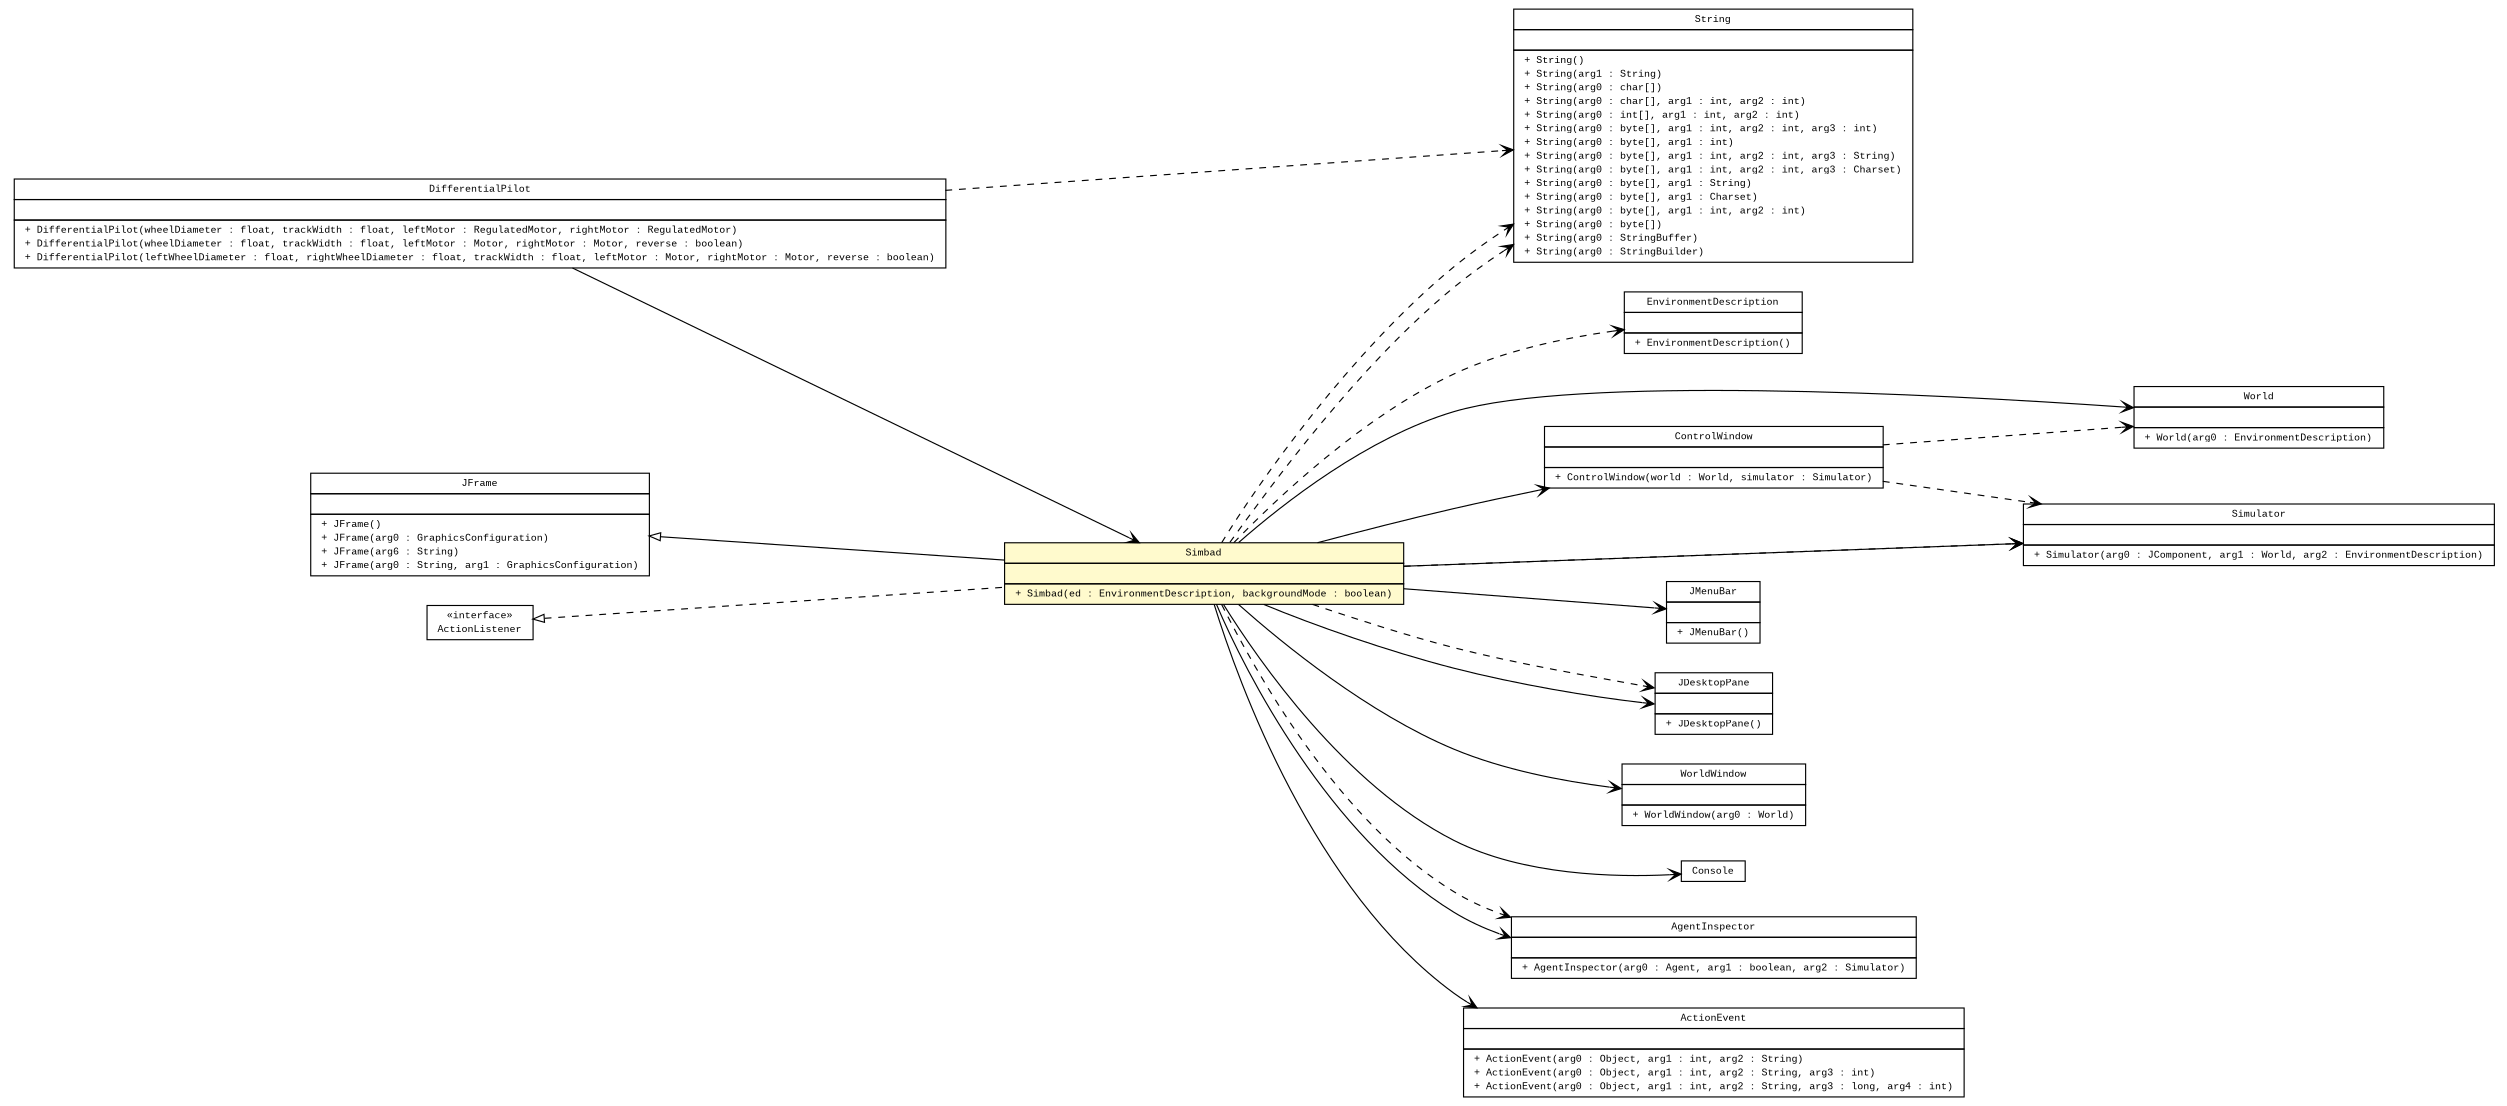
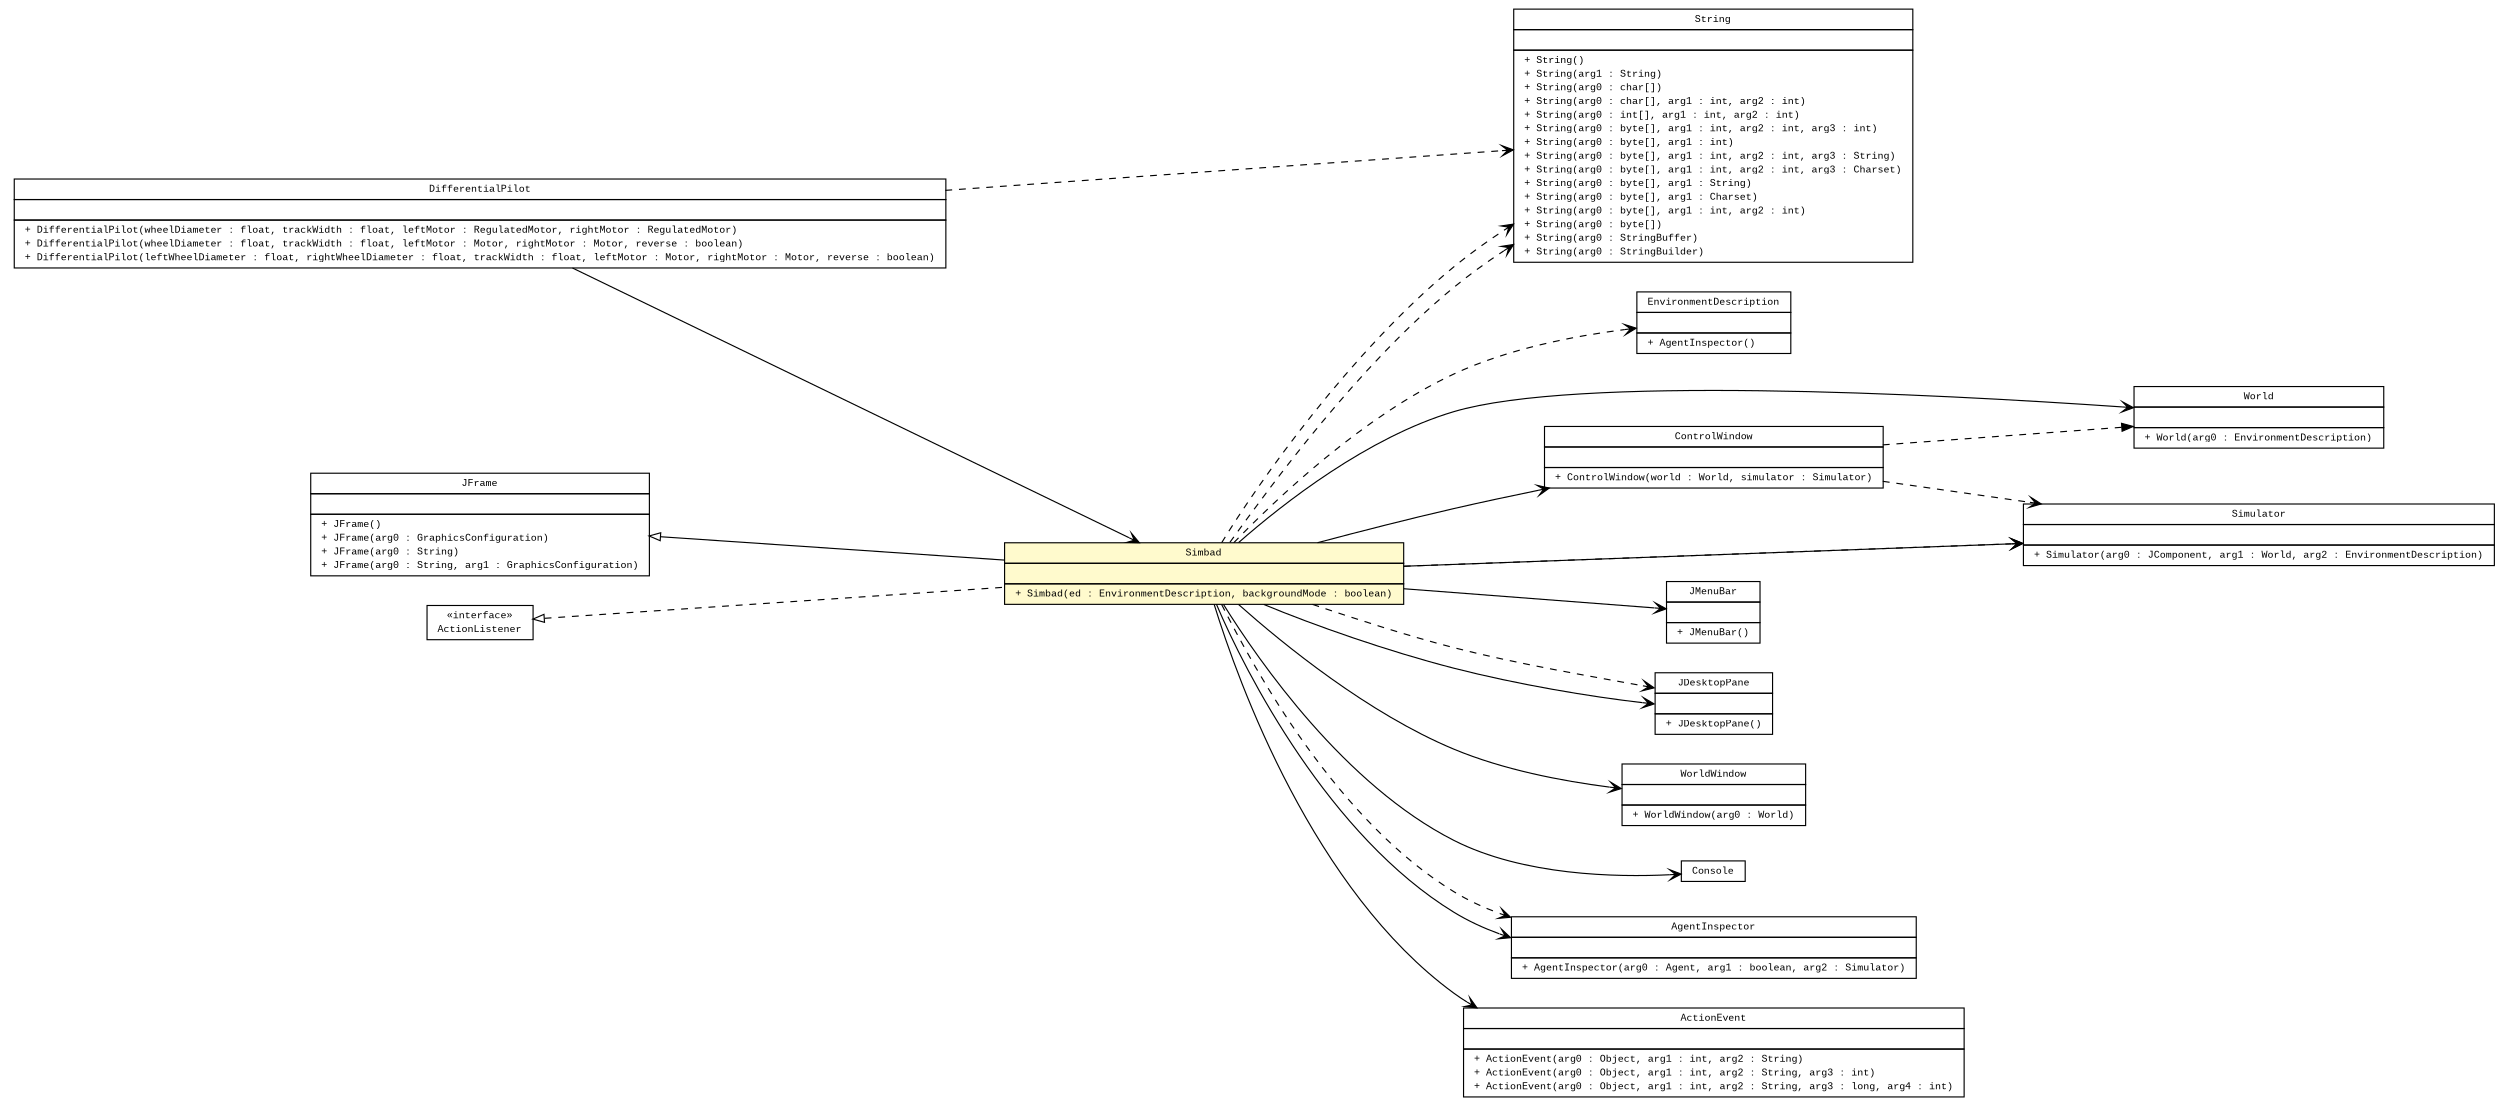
node "EnvironmentDescription": text "+ EnvironmentDescription()" -> "+ AgentInspector()"
edge "ControlWindow" -> "World": arrowhead open -> normal
node "JFrame": text "+ JFrame(arg6 : String)" -> "+ JFrame(arg0 : String)"
